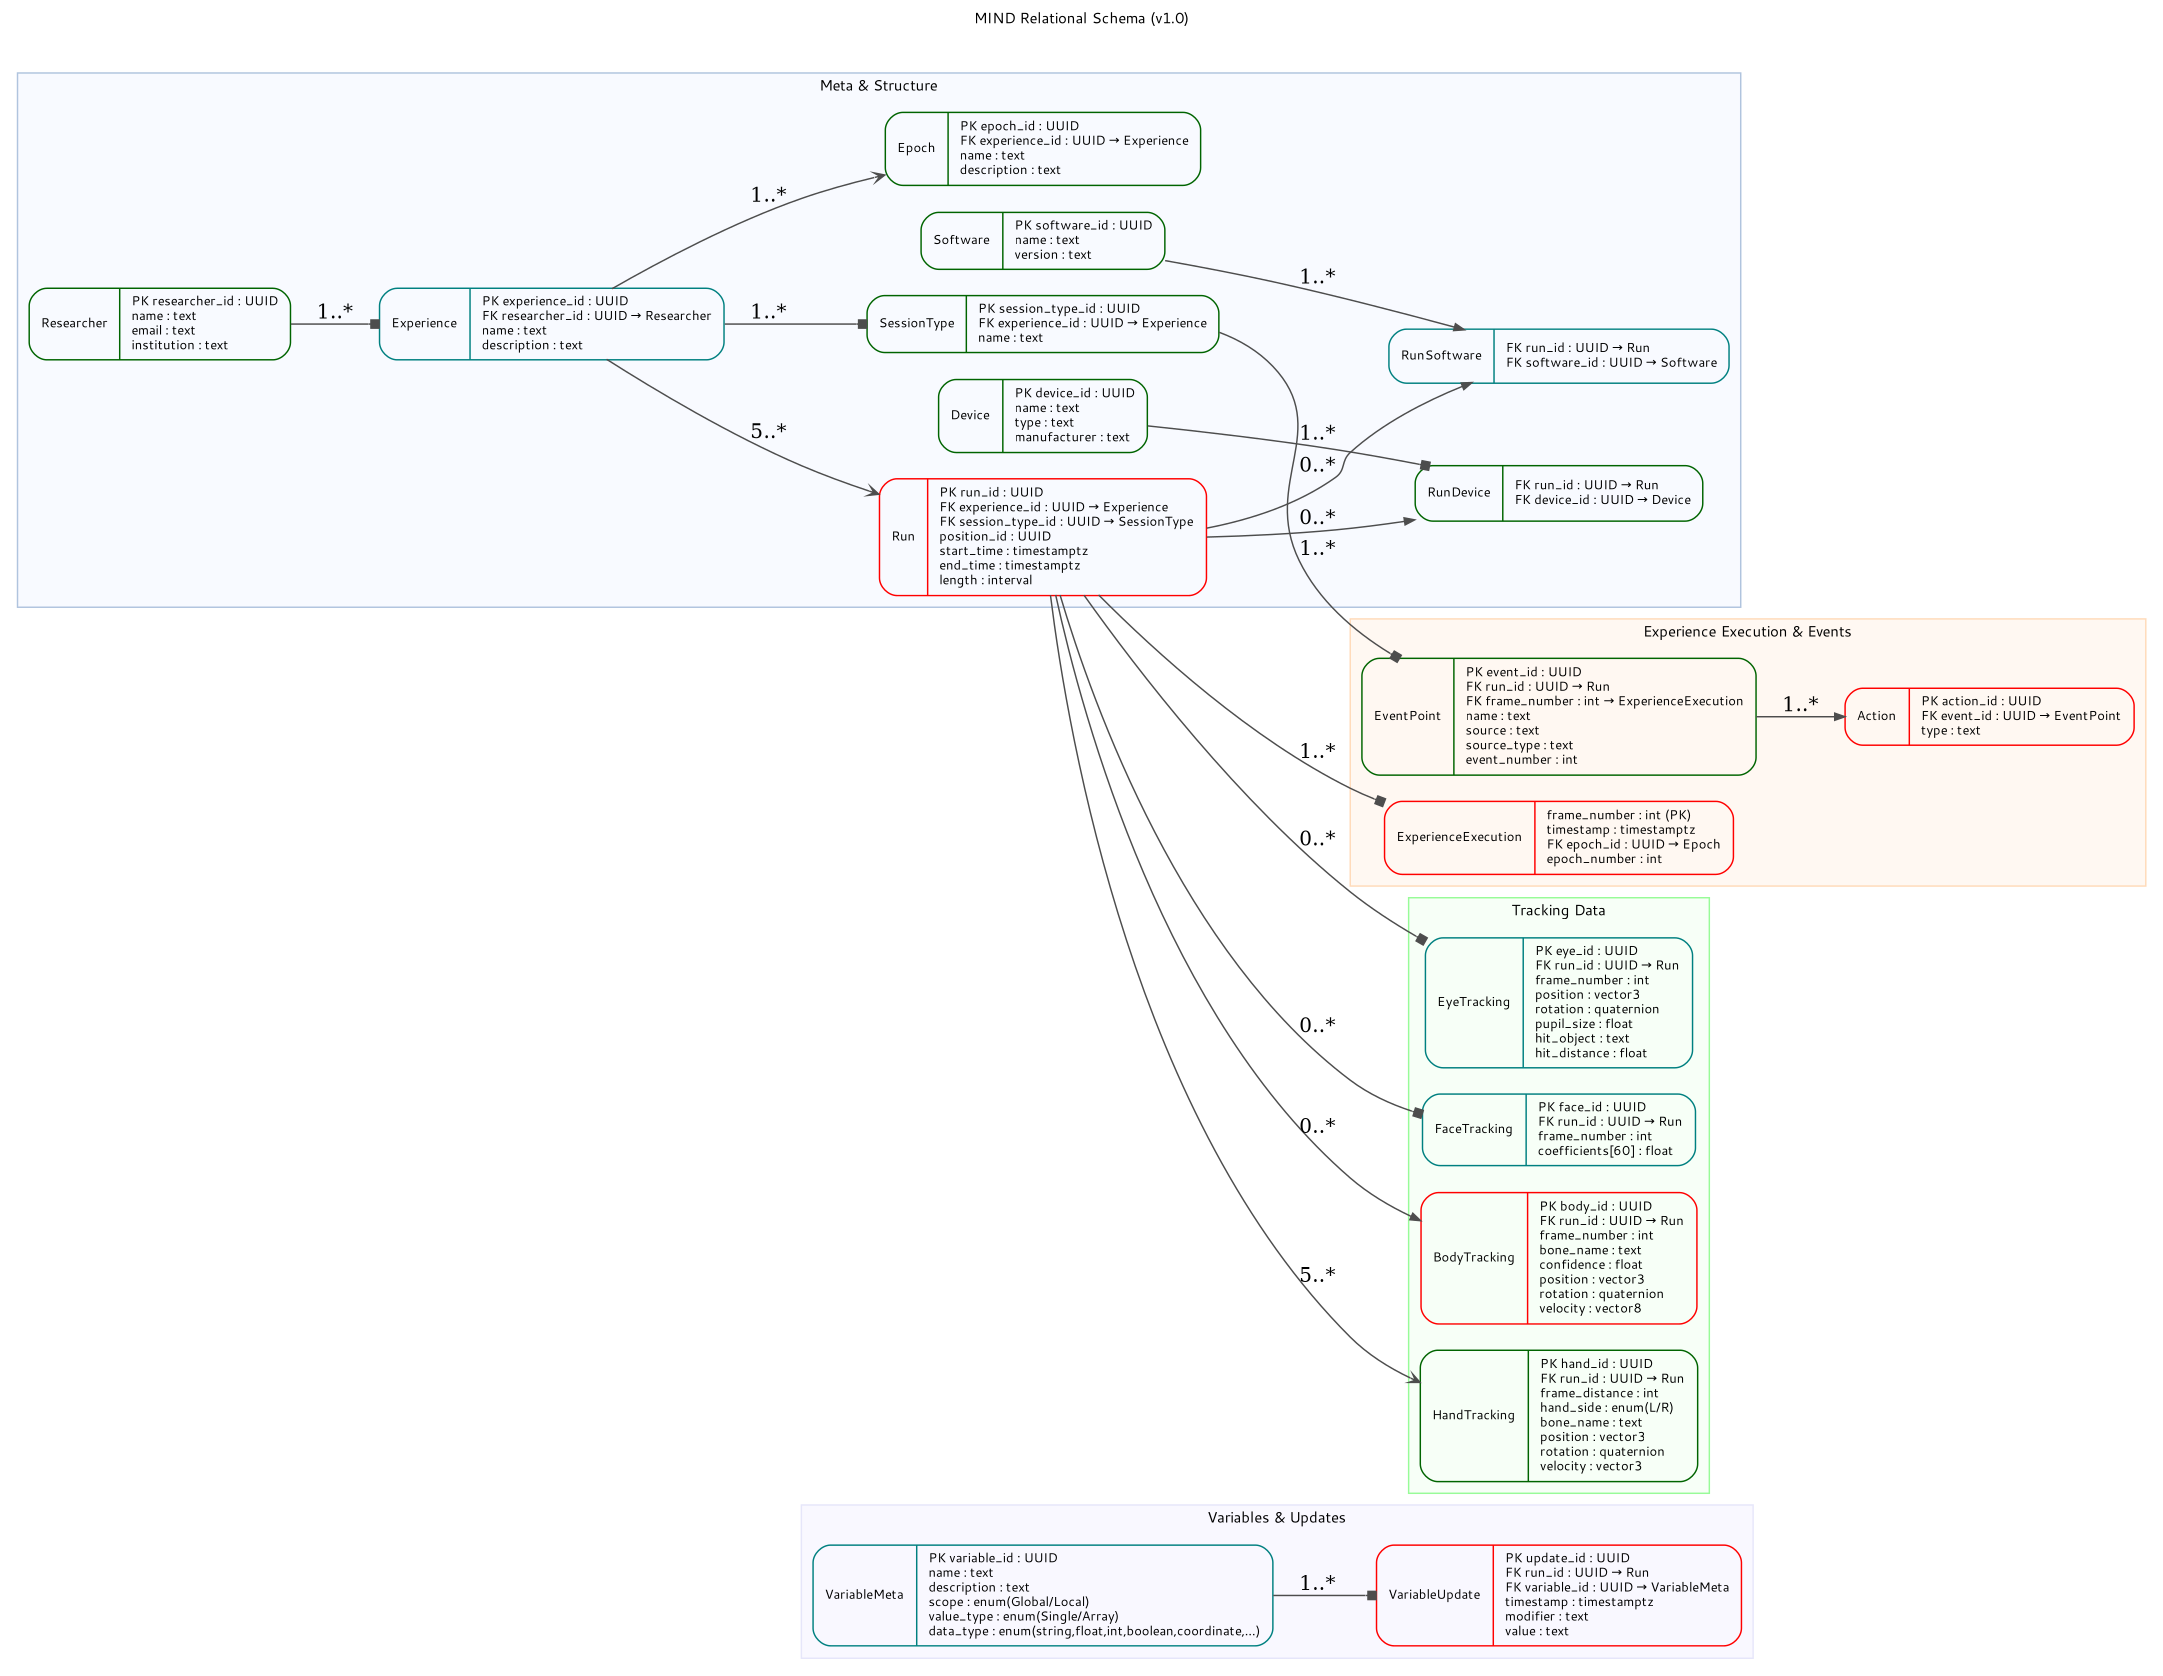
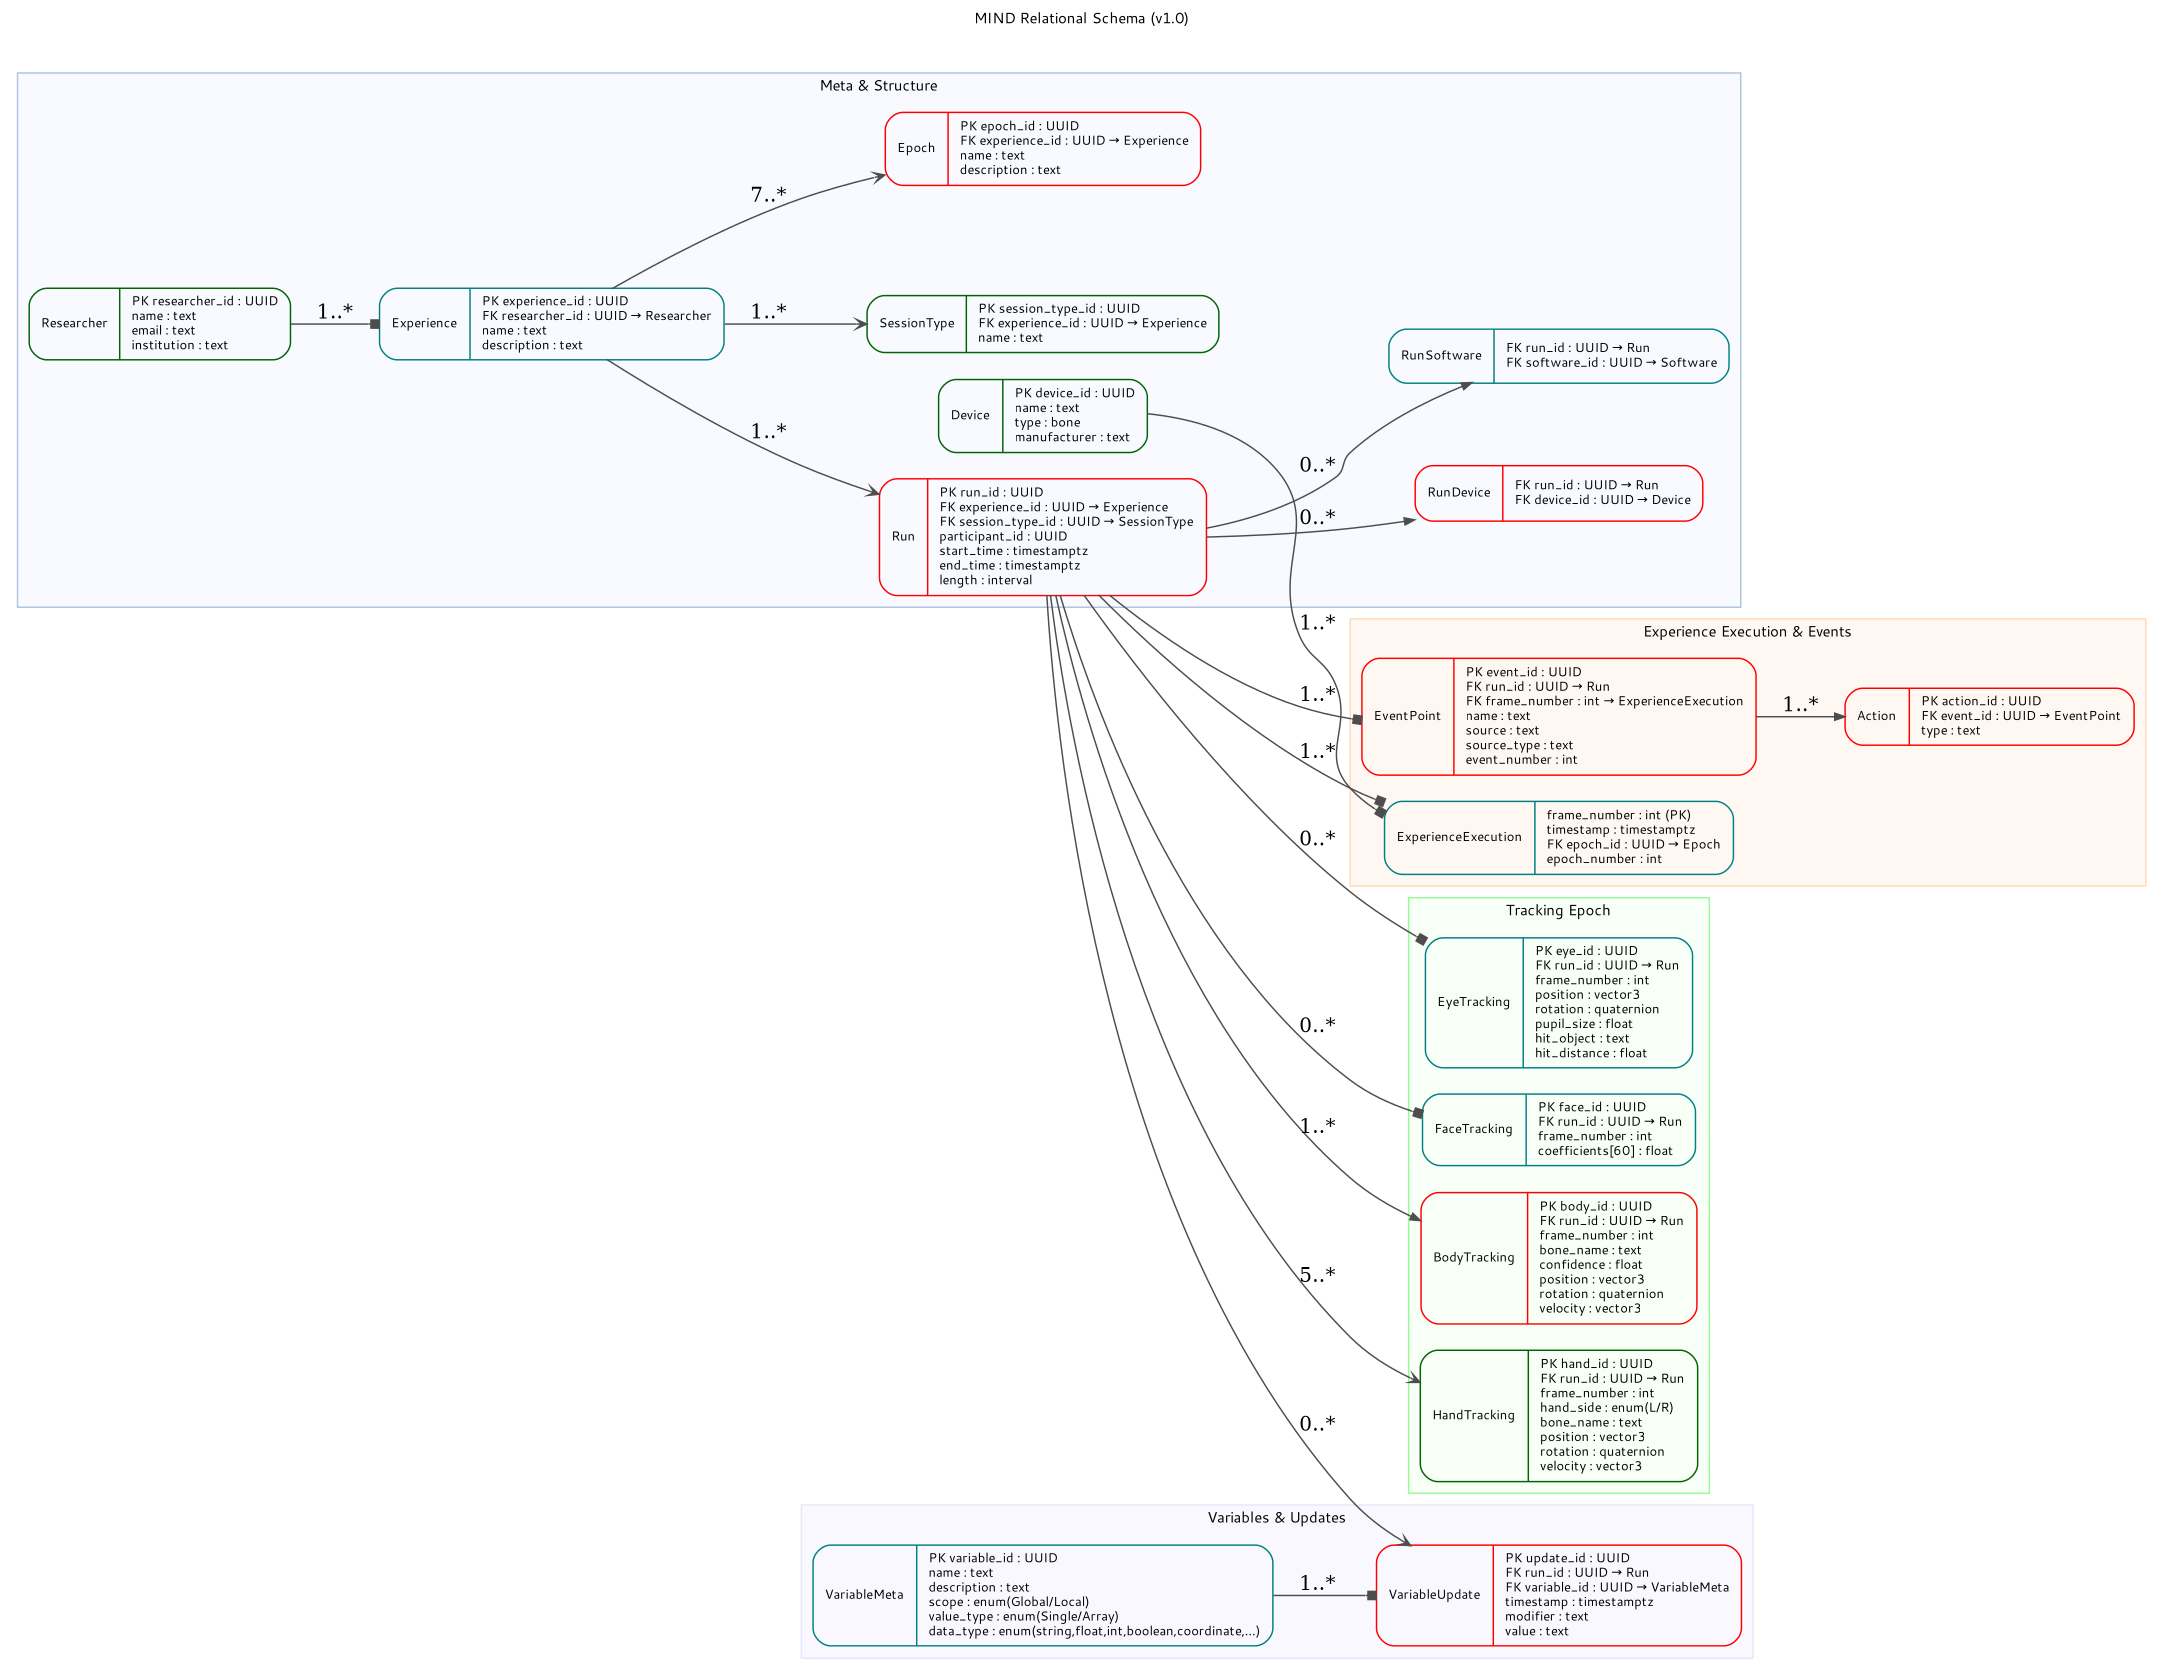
node "Epoch": color darkgreen -> red
edge "Experience" -> "Epoch": label "1..*" -> "7..*"
node "Software": removed
edge "Experience" -> "SessionType": arrowhead box -> vee
node "Device": text "type : text" -> "type : bone"
edge "Experience" -> "Run": label "5..*" -> "1..*"
edge "Device" -> "RunDevice": now "Device" -> "ExperienceExecution"
edge "SessionType" -> "EventPoint": now "Run" -> "EventPoint"
node "RunDevice": color darkgreen -> red
node "Run": text "position_id : UUID" -> "participant_id : UUID"
node "EventPoint": color darkgreen -> red
node "ExperienceExecution": color red -> teal
cluster "Tracking Data": label "Tracking Data" -> "Tracking Epoch"
edge "Run" -> "VariableUpdate": added, label "0..*"
edge "Run" -> "BodyTracking": label "0..*" -> "1..*"
node "BodyTracking": text "velocity : vector8" -> "velocity : vector3"
node "HandTracking": text "frame_distance : int" -> "frame_number : int"
